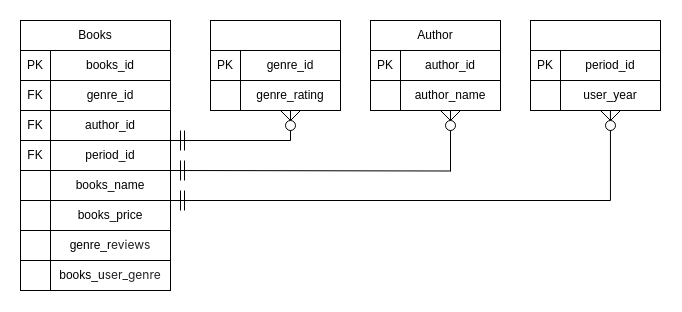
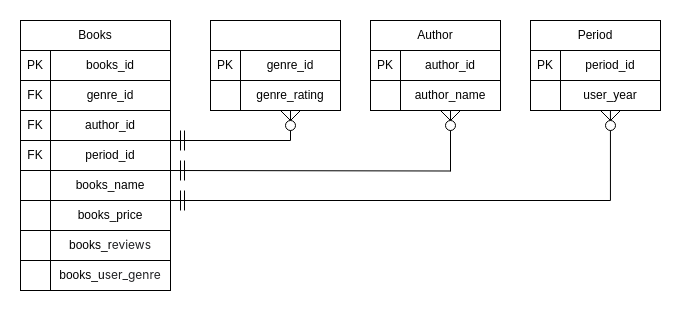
node "Period": added
node "genre_reviews": label "genre_reviews" -> "books_reviews"
